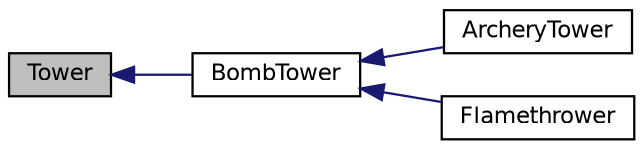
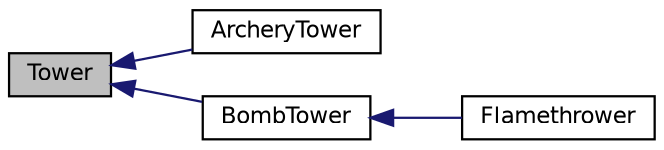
edge "ArcheryTower" -> "BombTower": now "ArcheryTower" -> "Tower"
